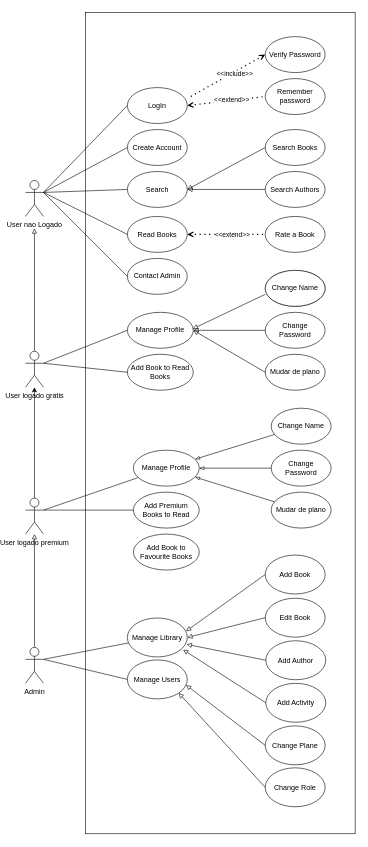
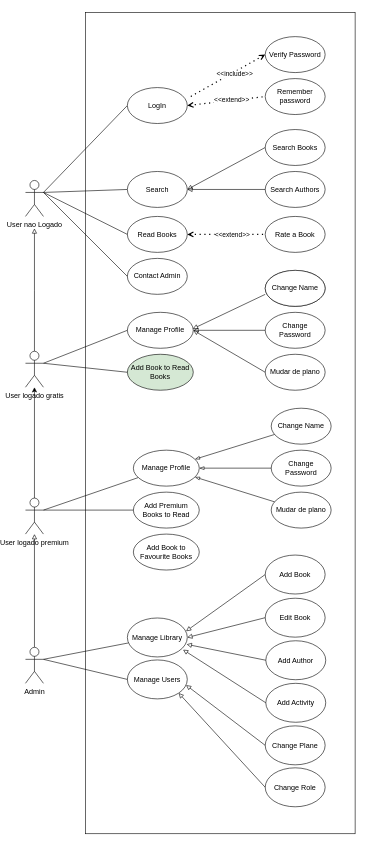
node "Create Account": removed
edge "Create Account" -- "User nao Logado": removed
node "Add Book to Read Books": fillcolor #ffffff -> #d5e8d4
